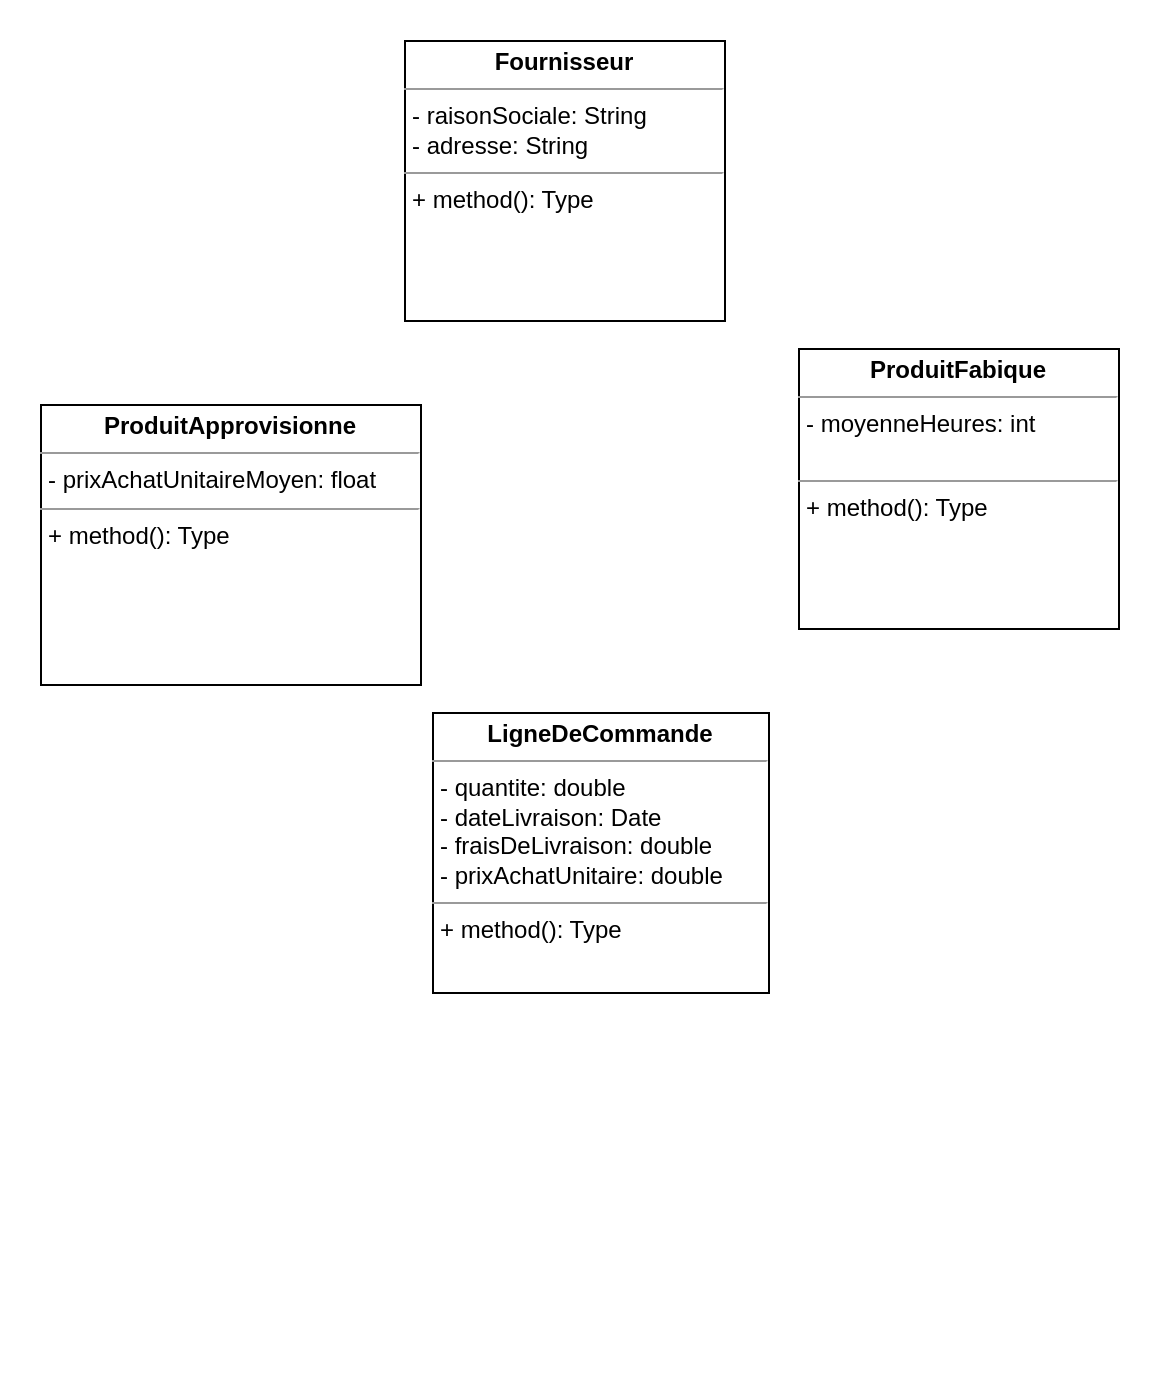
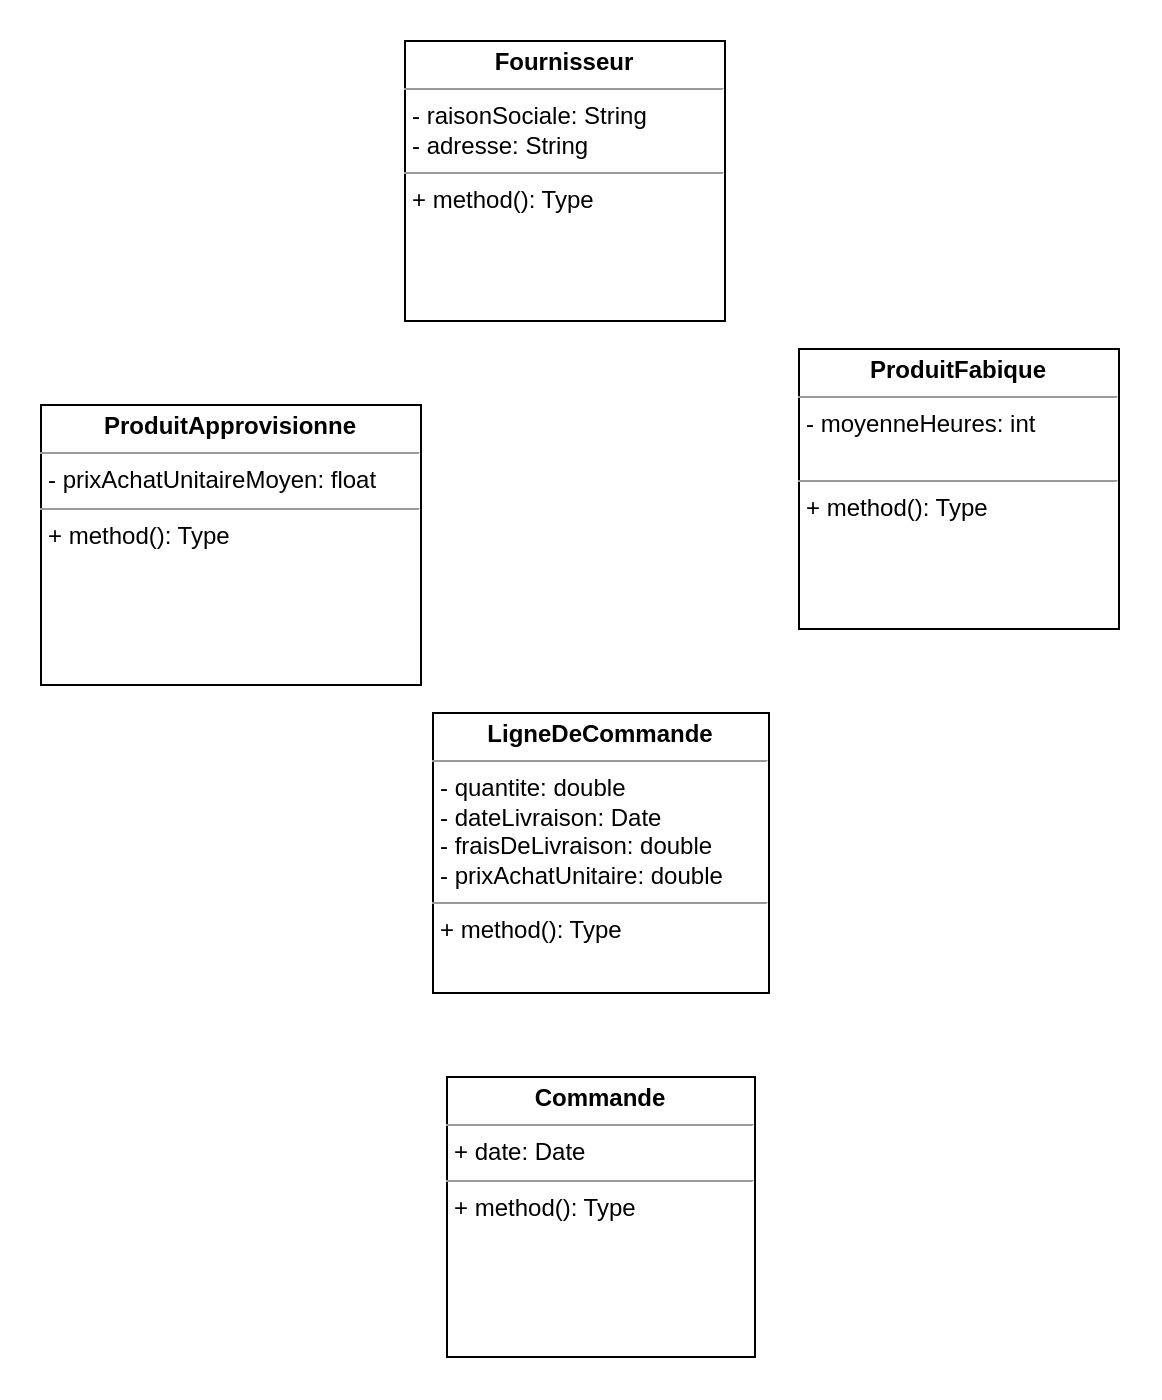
node "Commande + date: Date + method(): Type": added
